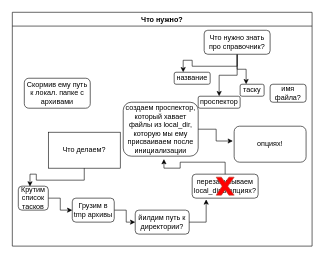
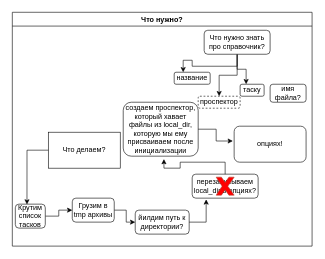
node "Скормив ему путь к локал. папке с архивами": removed
node "проспектор": style solid -> dashed
node "Крутим список тасков": moved (33, 198) -> (30, 216)
